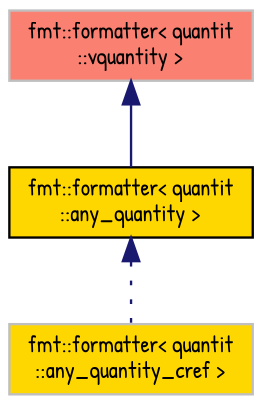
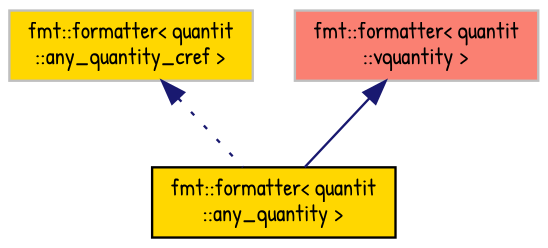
edge "fmt::formatter< quantit ::any_quantity_cref >" -> "fmt::formatter< quantit ::any_quantity >": reversed
